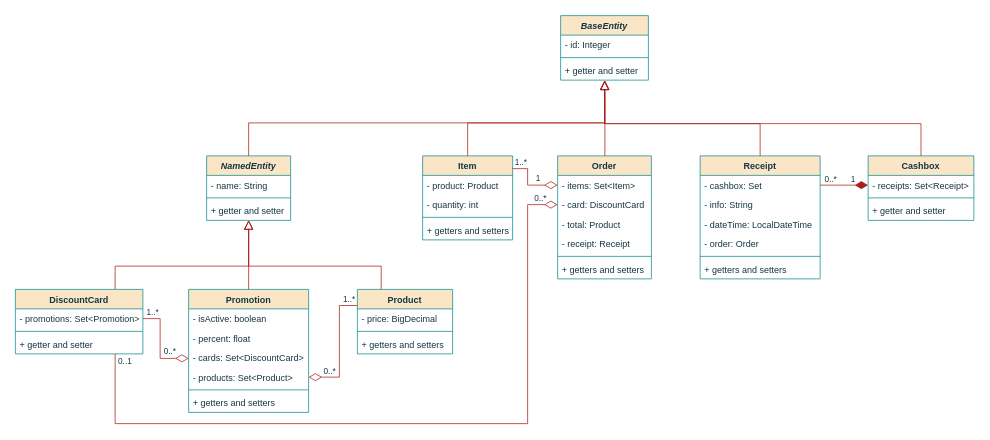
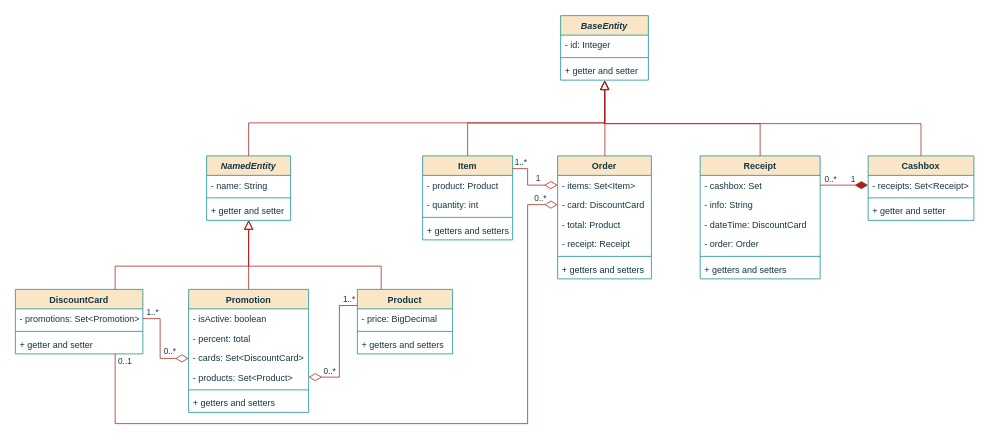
node "- dateTime: LocalDateTime": label "- dateTime: LocalDateTime" -> "- dateTime: DiscountCard"
node "- percent: float": label "- percent: float" -> "- percent: total"
